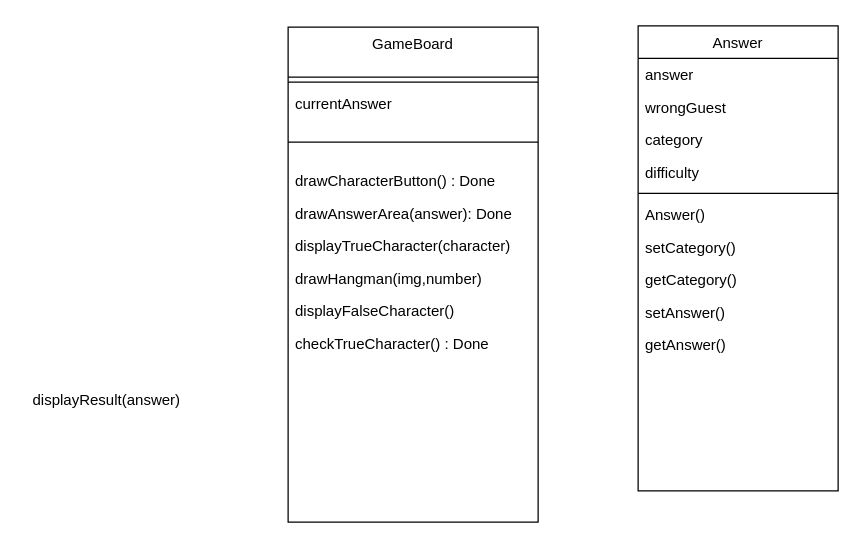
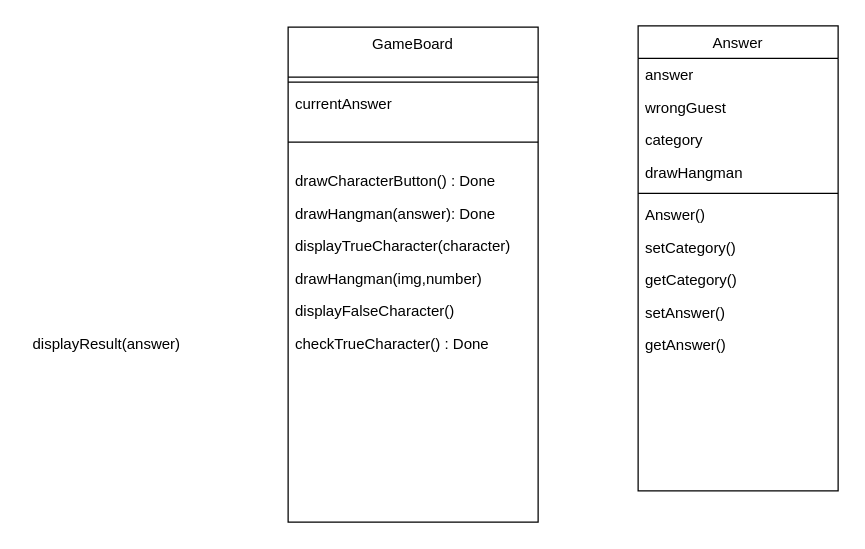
node "difficulty": label "difficulty" -> "drawHangman"
node "drawAnswerArea(answer): Done": label "drawAnswerArea(answer): Done" -> "drawHangman(answer): Done"
node "displayResult(answer)": moved (151, 399) -> (151, 343)
